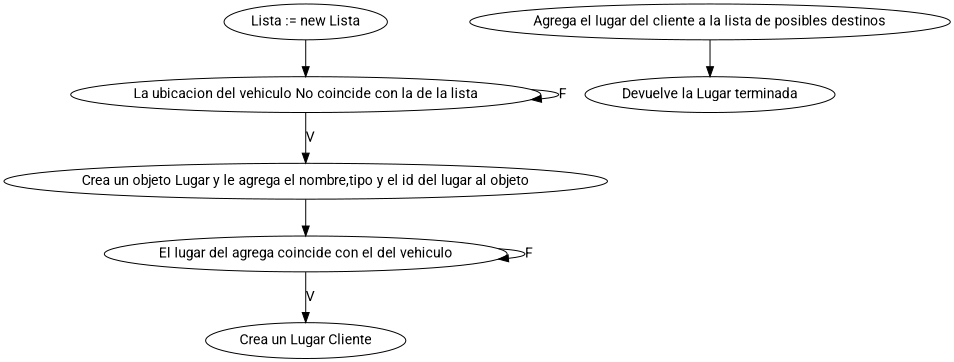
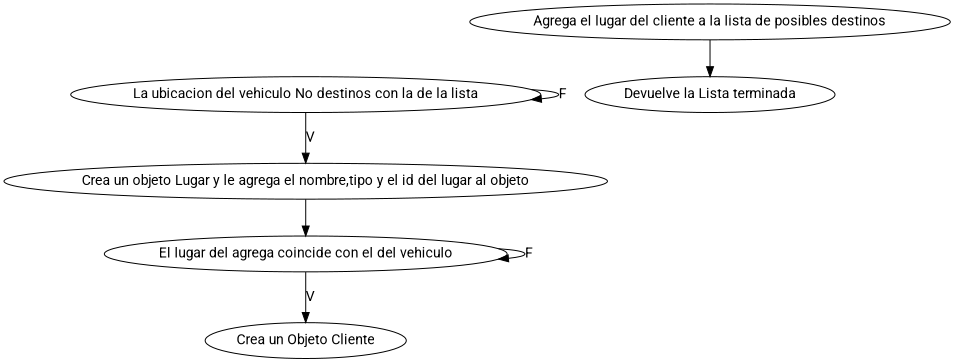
node "Lista := new Lista": removed
node "La ubicacion del vehiculo No coincide con la de la lista": label "La ubicacion del vehiculo No coincide con la de la lista" -> "La ubicacion del vehiculo No destinos con la de la lista"
node "Devuelve la Lugar terminada": label "Devuelve la Lugar terminada" -> "Devuelve la Lista terminada"
node "Crea un Lugar Cliente": label "Crea un Lugar Cliente" -> "Crea un Objeto Cliente"
